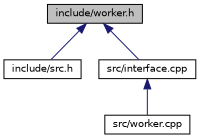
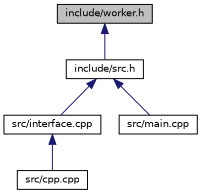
edge "src/interface.cpp" -> "include/worker.h": now "src/interface.cpp" -> "include/src.h"
node "src/worker.cpp": label "src/worker.cpp" -> "src/cpp.cpp"
node "src/main.cpp": added
